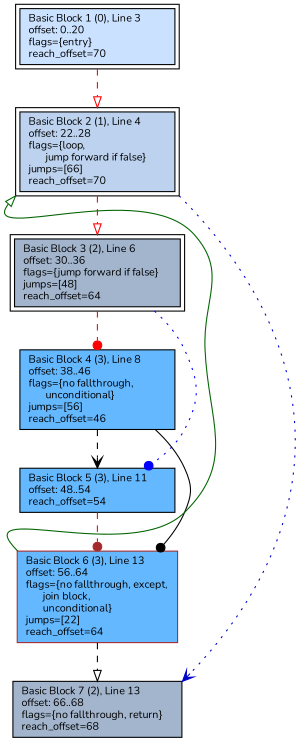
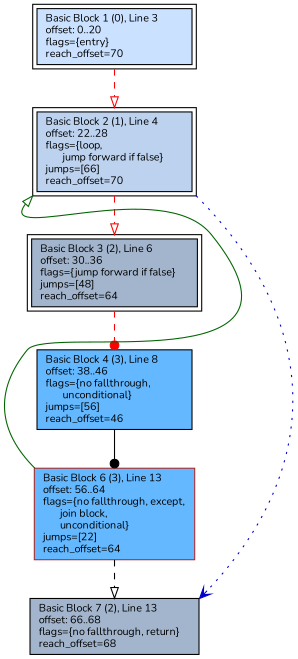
node "Basic Block 5 (3), Line 11 offset: 48..54 reach_offset=54": removed
